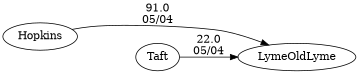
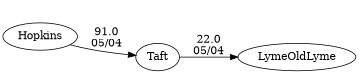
edge "Hopkins" -> "LymeOldLyme": now "Hopkins" -> "Taft"
